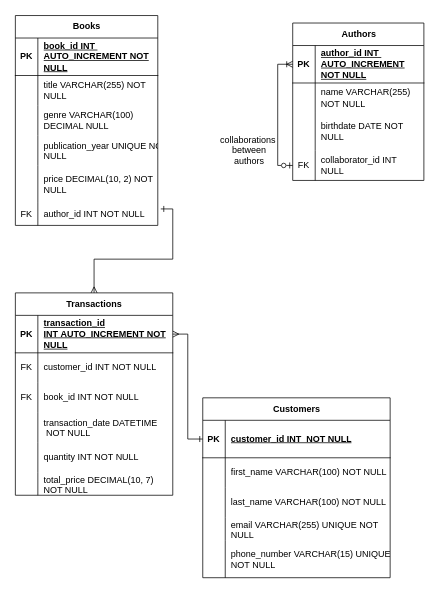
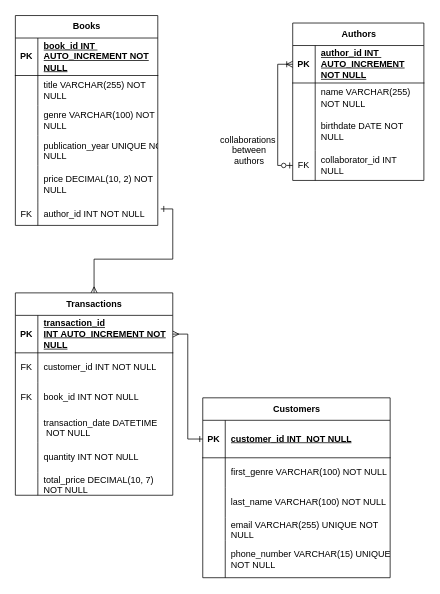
node "genre VARCHAR(100) DECIMAL NULL": label "genre VARCHAR(100) DECIMAL NULL" -> "genre VARCHAR(100) NOT NULL"
node "first_name VARCHAR(100) NOT NULL": label "first_name VARCHAR(100) NOT NULL" -> "first_genre VARCHAR(100) NOT NULL"
